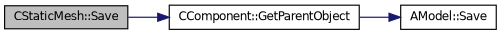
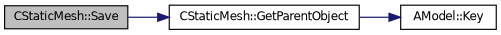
node "CComponent::GetParentObject": label "CComponent::GetParentObject" -> "CStaticMesh::GetParentObject"
node "AModel::Save": label "AModel::Save" -> "AModel::Key"
